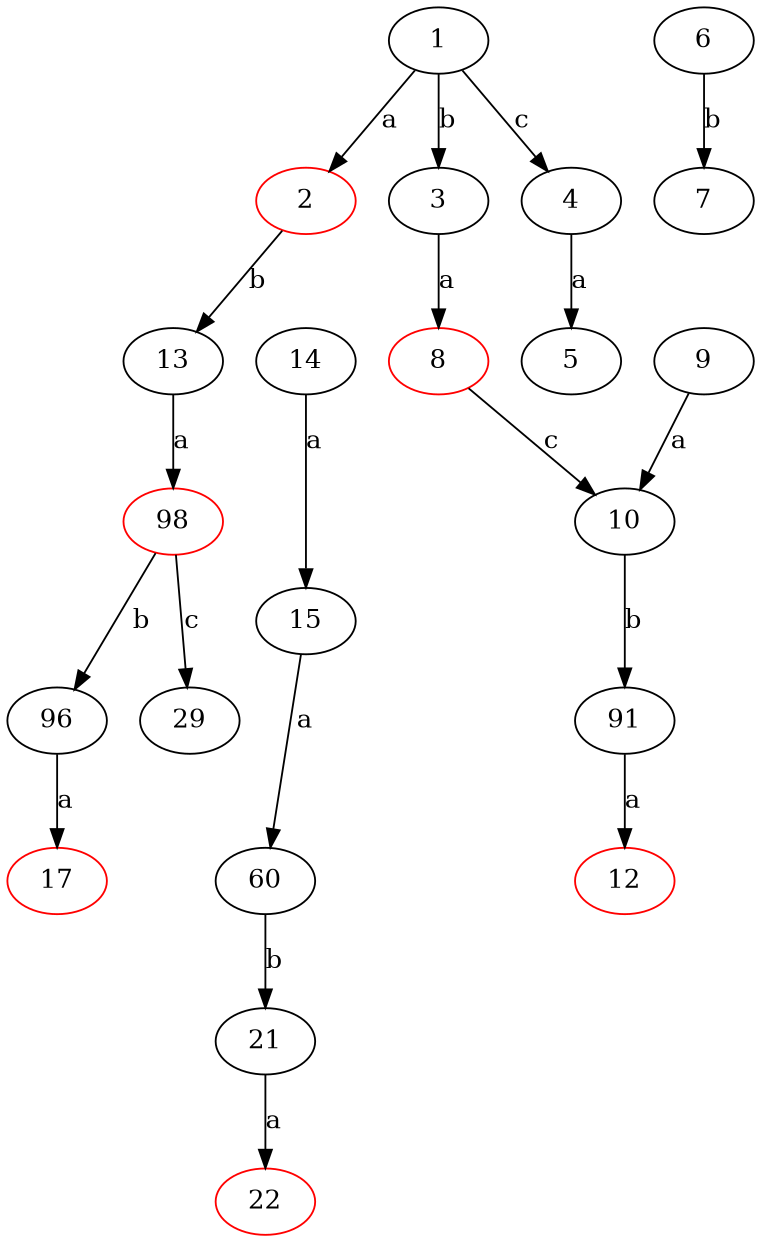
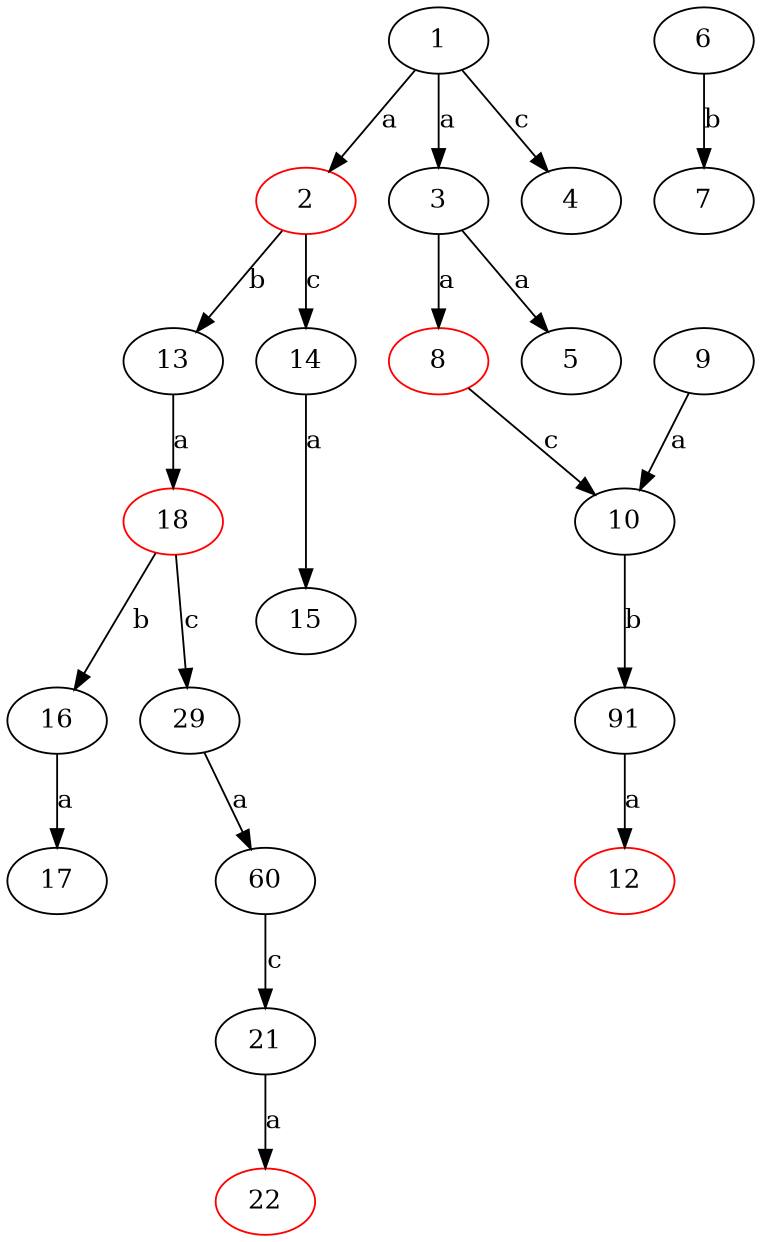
edge "1" -> "3": label "b" -> "a"
edge "2" -> "14": added, label "c"
edge "4" -> "5": now "3" -> "5"
node "98": label "98" -> "18"
node "96": label "96" -> "16"
edge "15" -> "60": now "29" -> "60"
node "17": color red -> black
edge "60" -> "21": label "b" -> "c"
